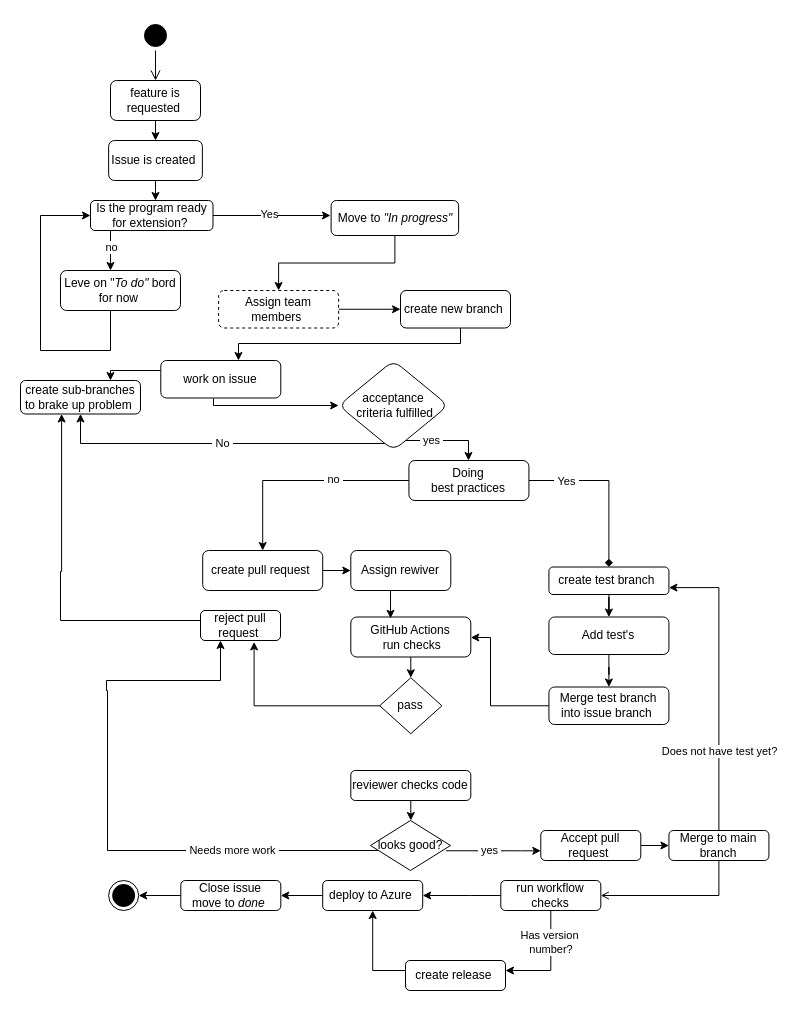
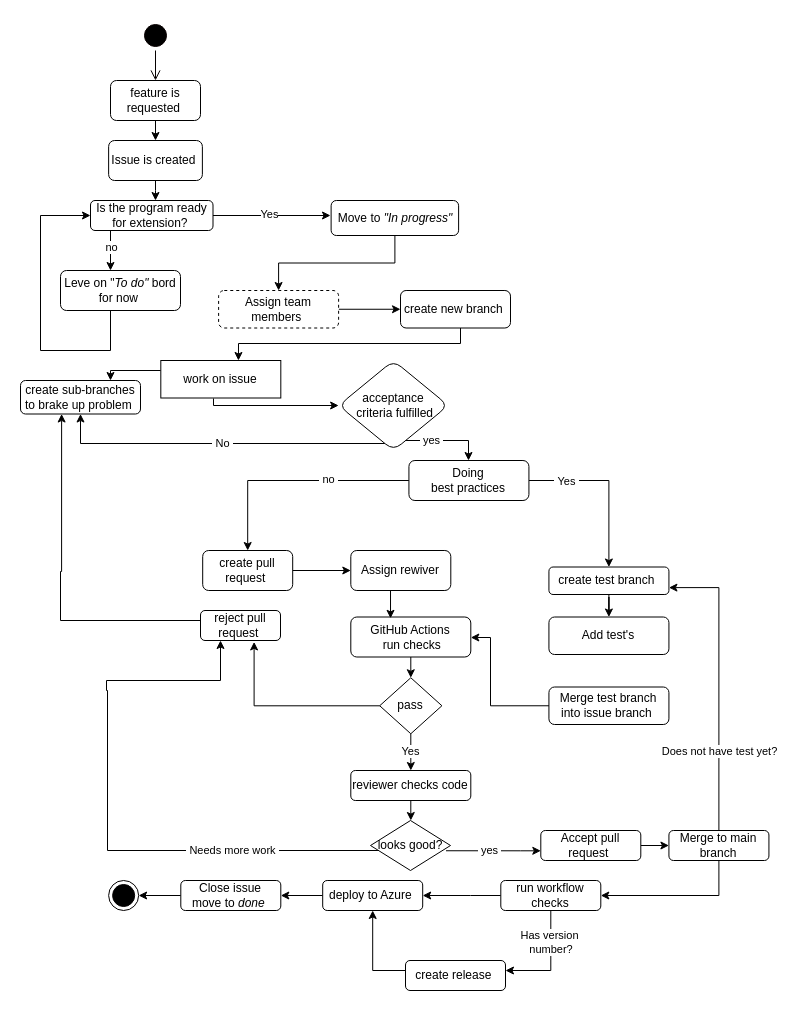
node "work on issue": shape rounded rectangle -> rectangle
edge "Doing best practices" -> "create test branch": arrowhead diamond -> classic
node "create pull request": size 120x40 -> 90x40
edge "Add test's" -> "Merge test branch into issue branch": removed
edge "pass" -> "reviewer checks code": added, label "Yes"
edge "Merge to main branch" -> "run workflow checks": arrowhead open -> classic
